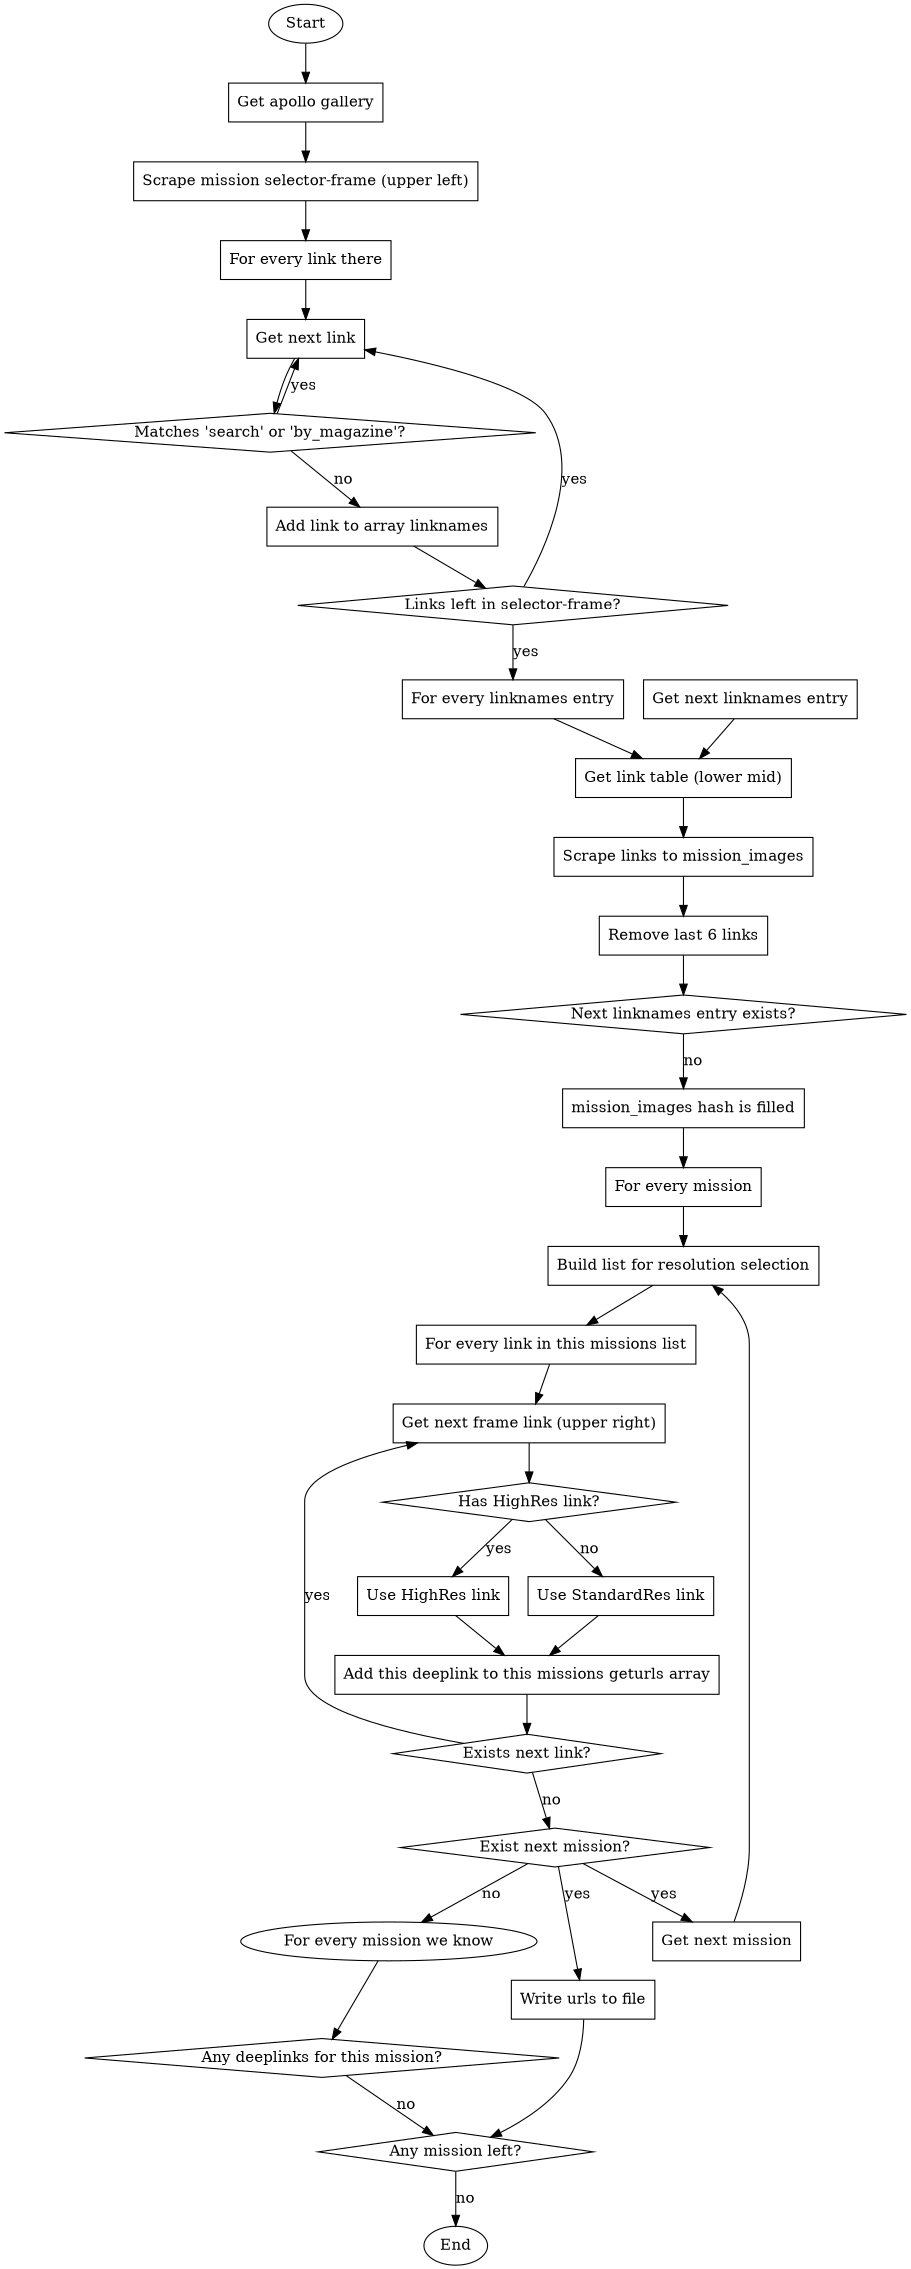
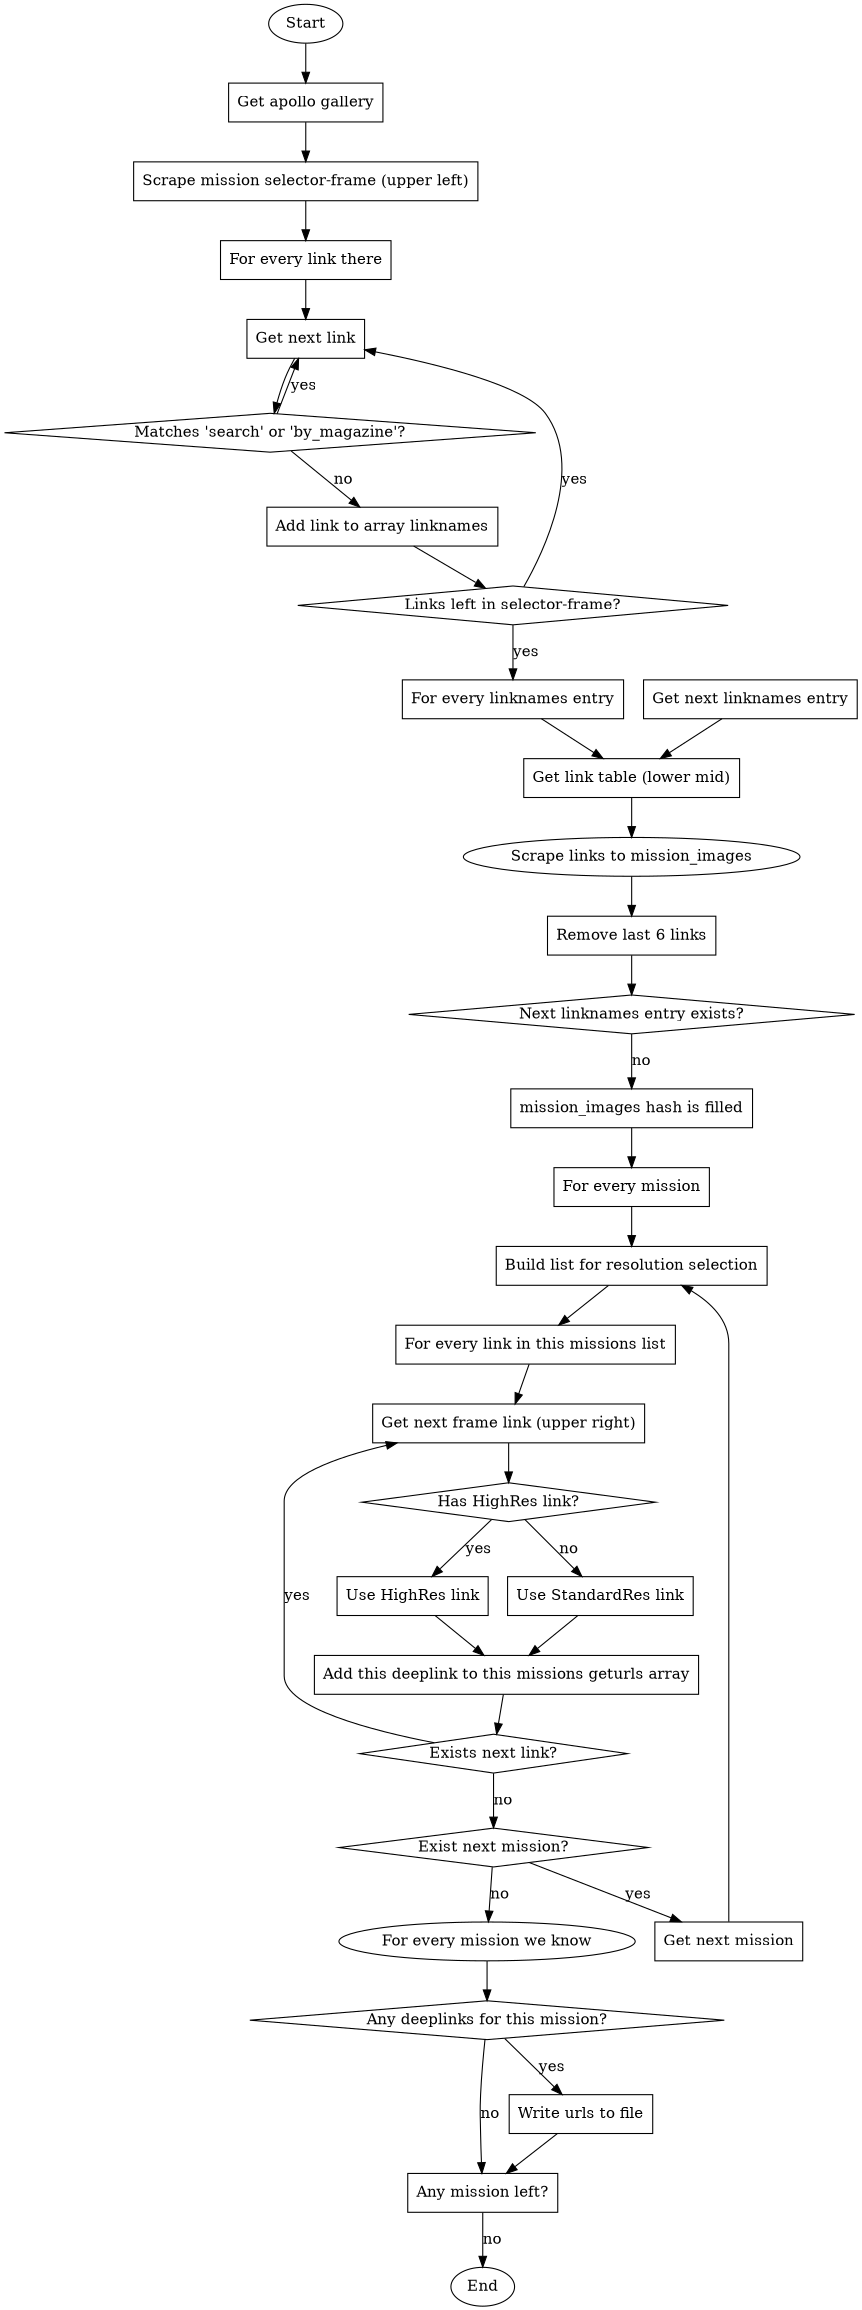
node "Scrape links to mission_images": shape box -> ellipse
edge "Exist next mission?" -> "Write urls to file": now "Any deeplinks for this mission?" -> "Write urls to file"
node "Any mission left?": shape diamond -> box
